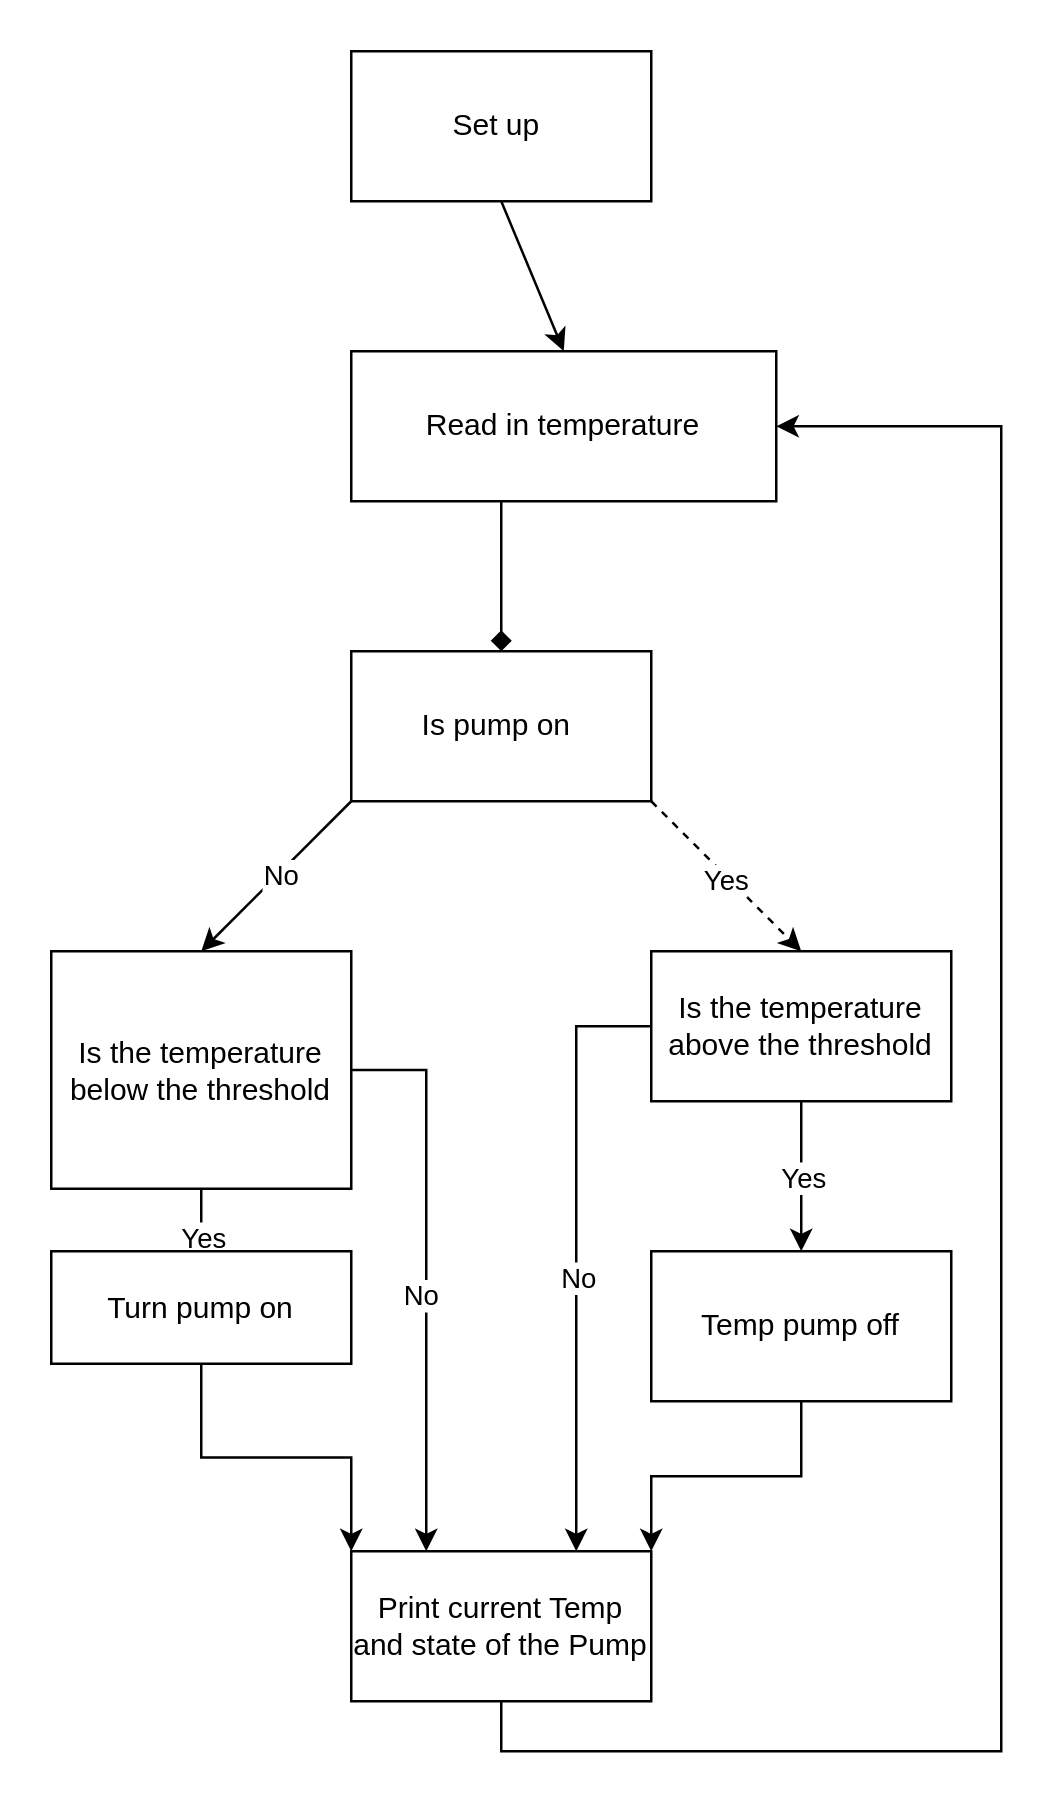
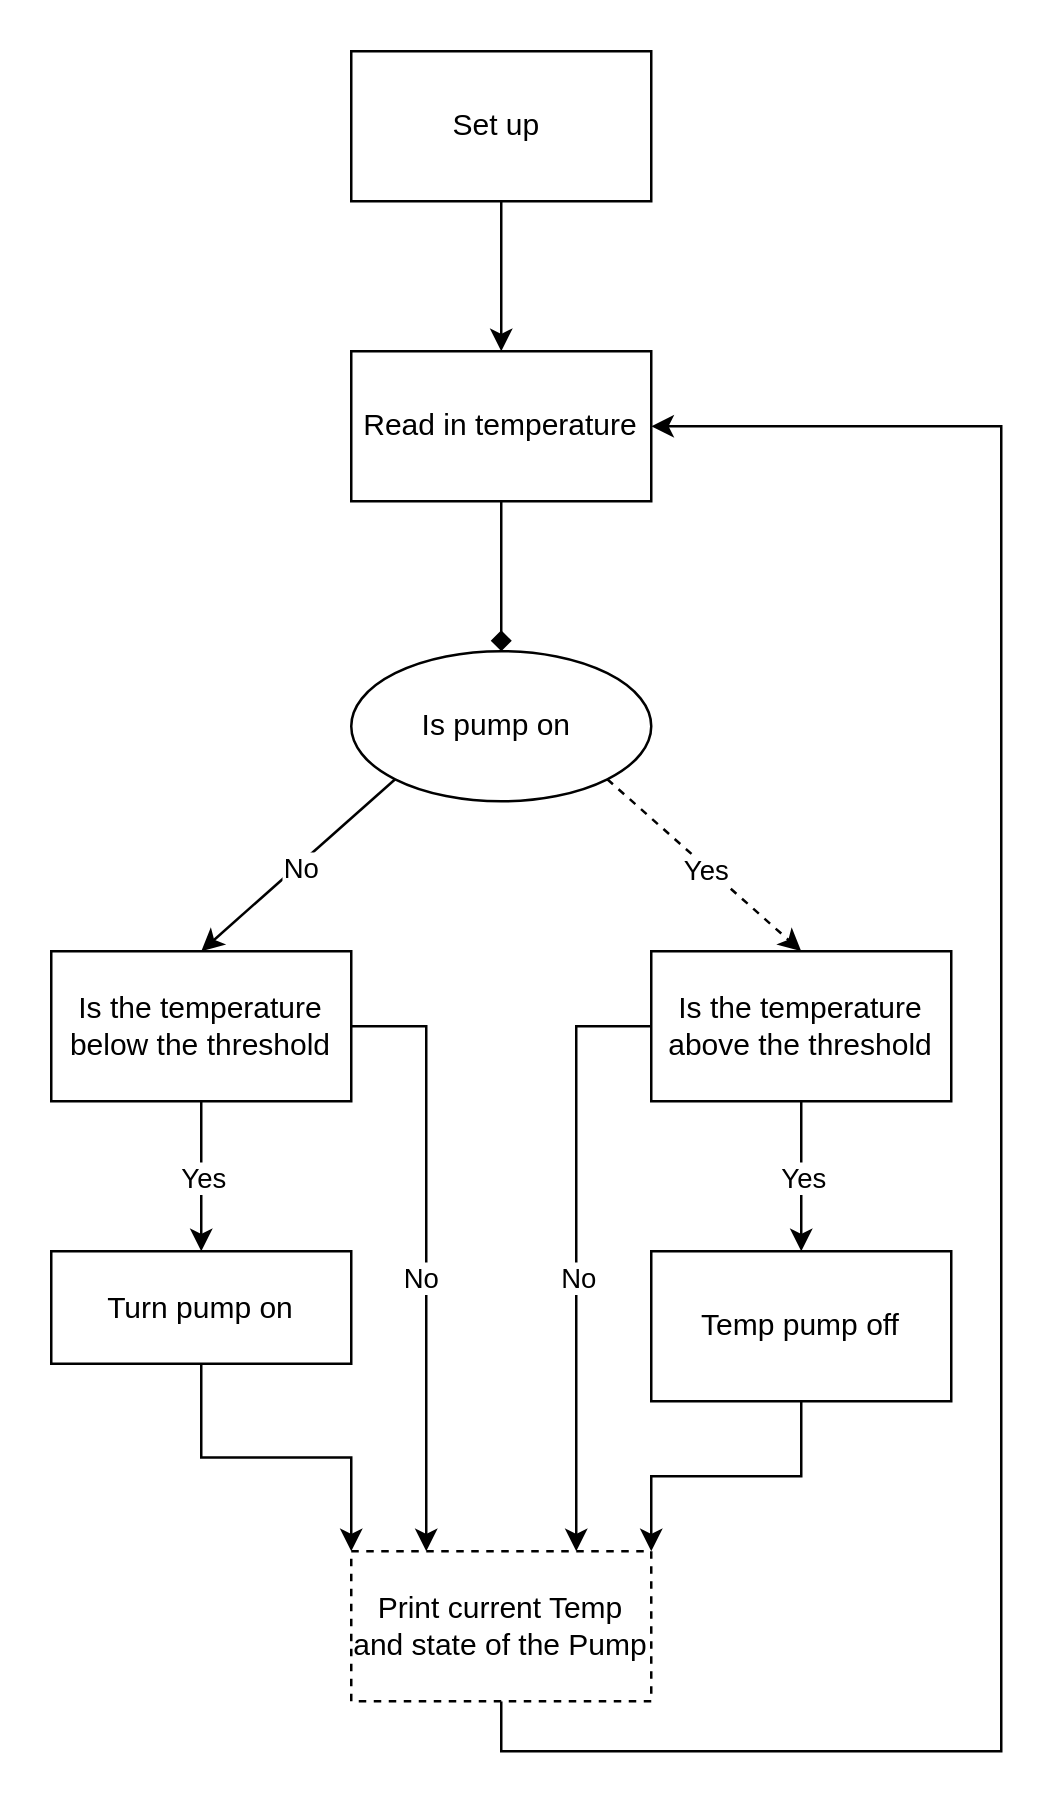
node "Read in temperature": size 425x150 -> 300x150
node "Is pump on": shape rectangle -> ellipse
node "Is the temperature below the threshold": size 300x238 -> 300x150
node "Print current Temp and state of the Pump": style solid -> dashed
